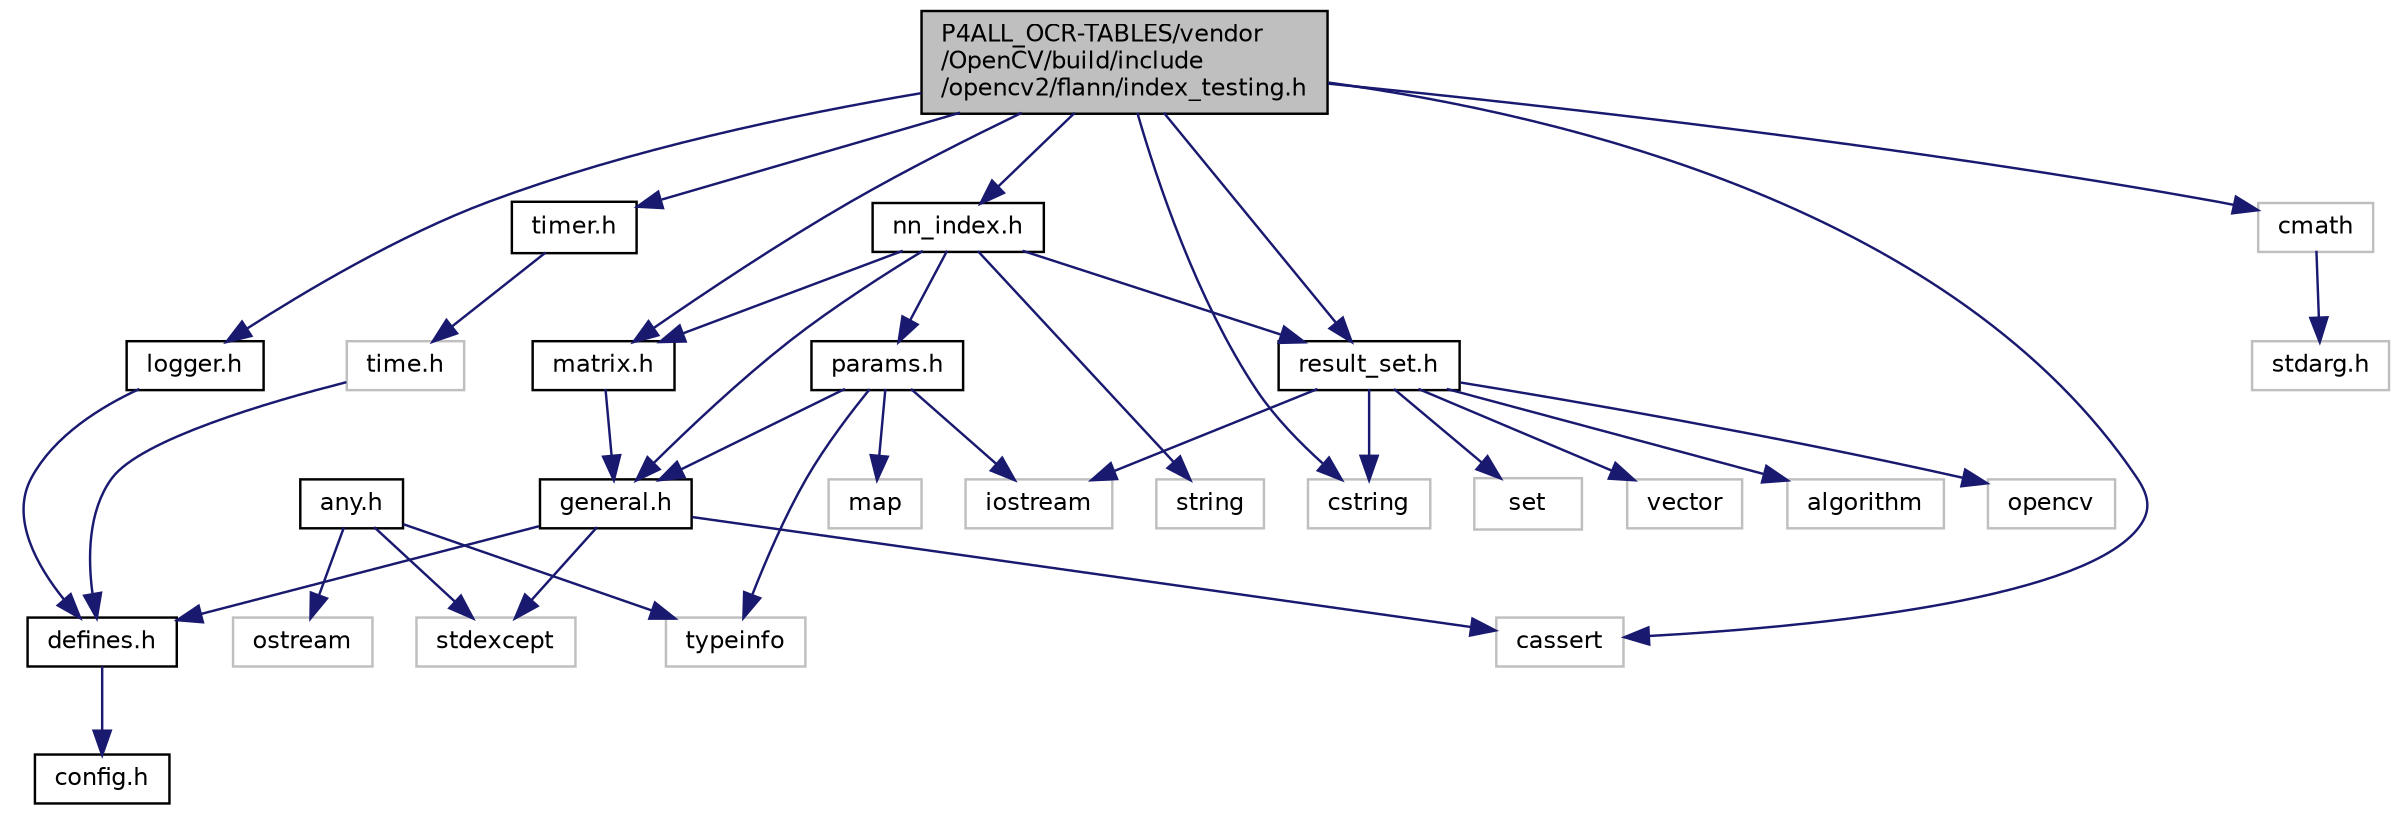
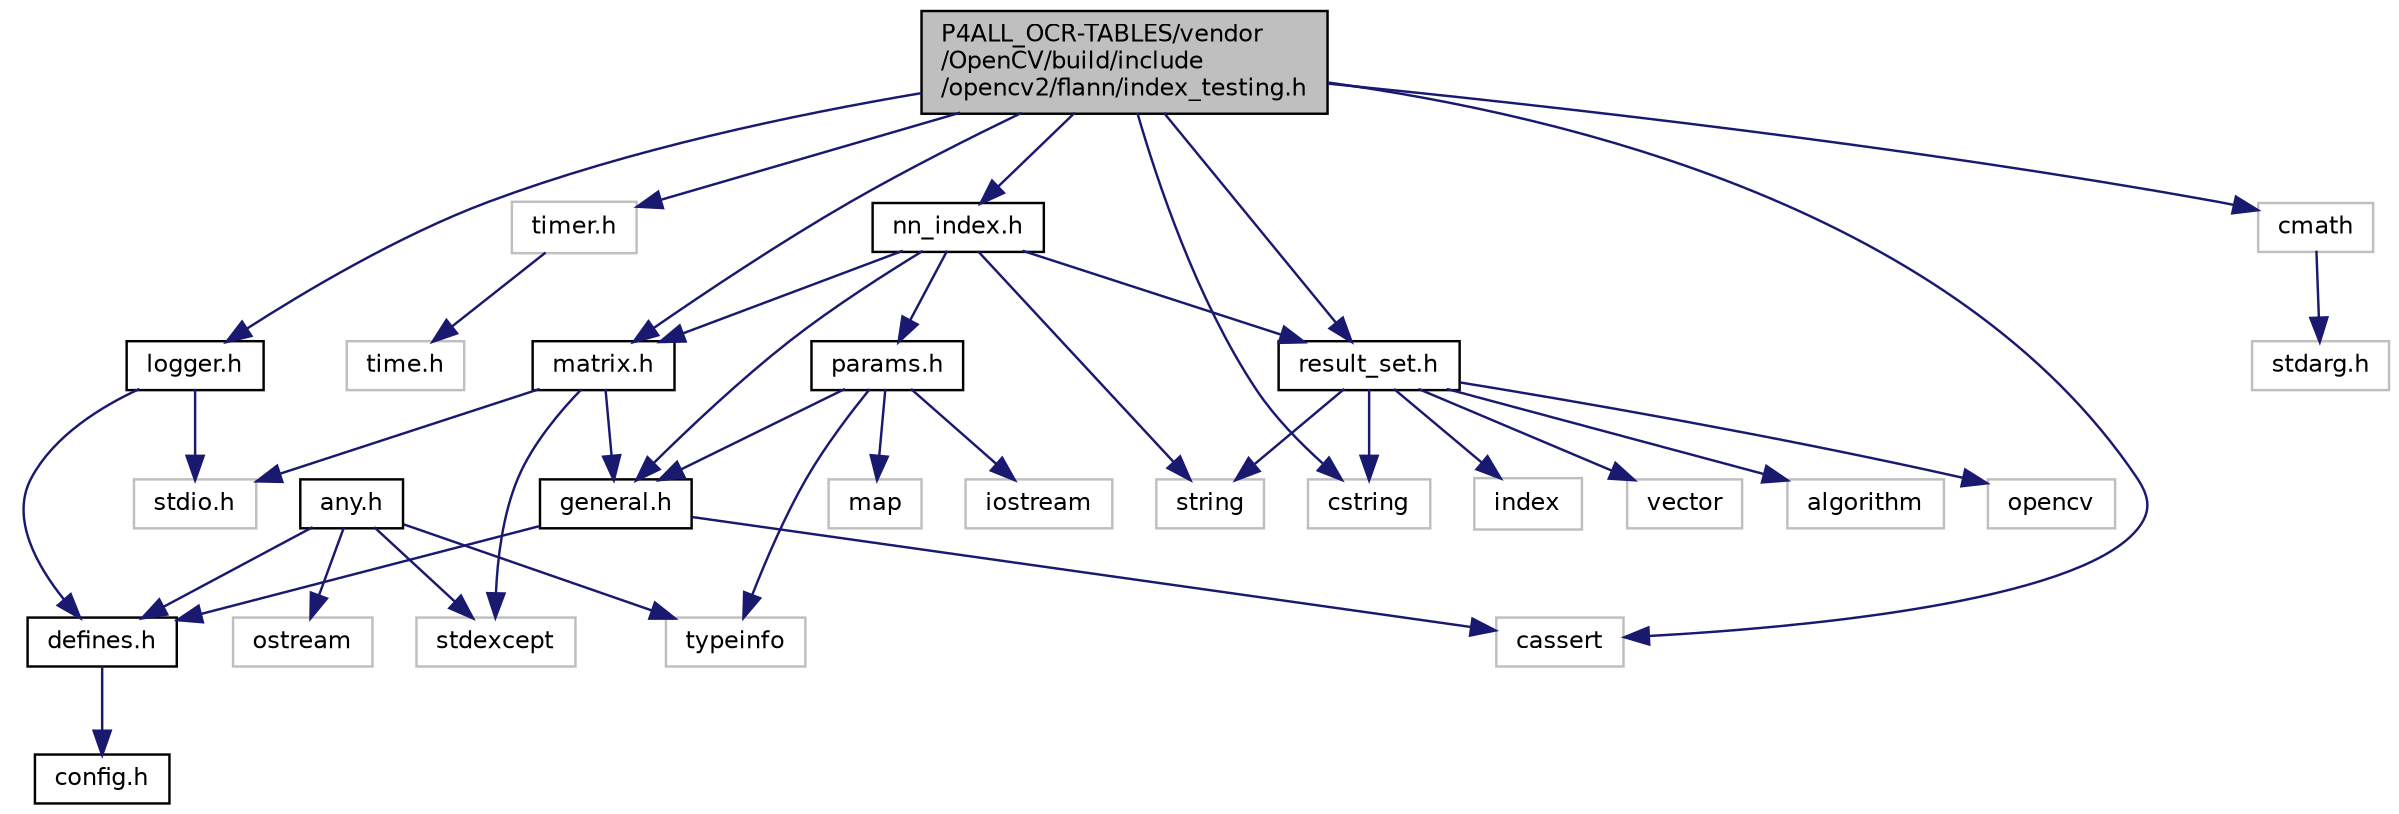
node "timer.h": color black -> grey75
edge "result_set.h" -> "iostream": now "result_set.h" -> "string"
edge "time.h" -> "defines.h": now "any.h" -> "defines.h"
node "stdio.h": added
node "set": label "set" -> "index"
edge "general.h" -> "stdexcept": now "matrix.h" -> "stdexcept"
